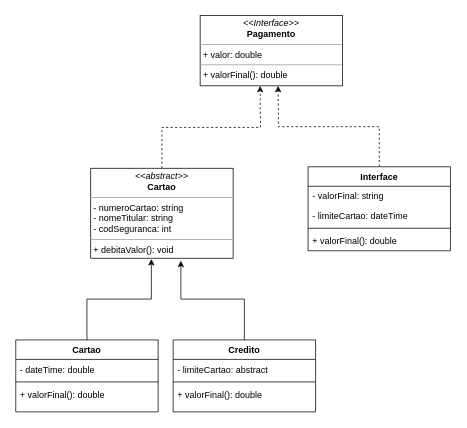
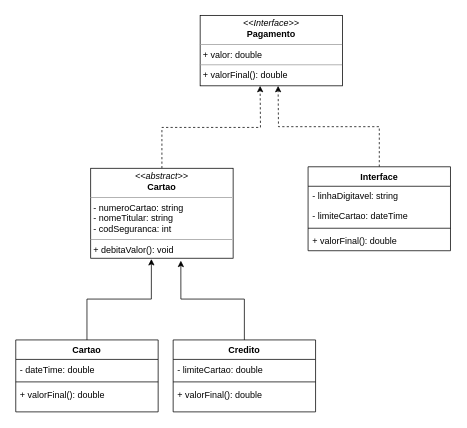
node "- valorFinal: string": label "- valorFinal: string" -> "- linhaDigitavel: string"
node "- limiteCartao: abstract": label "- limiteCartao: abstract" -> "- limiteCartao: double"
